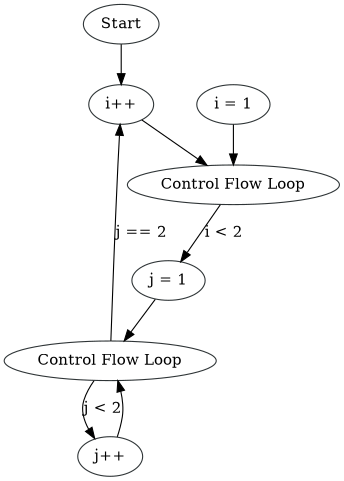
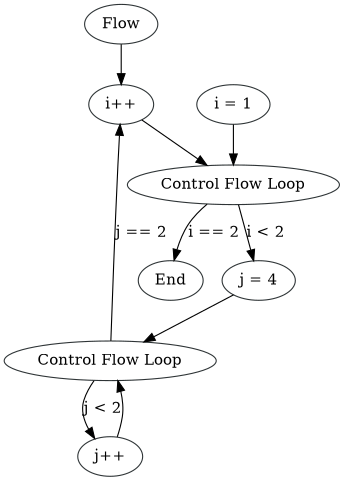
node "Start": label "Start" -> "Flow"
node "j = 1": label "j = 1" -> "j = 4"
node "End": added
